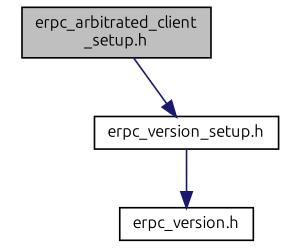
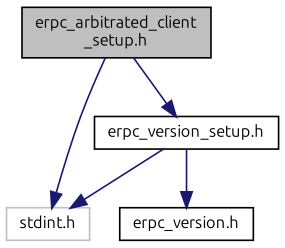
node "stdint.h": added
